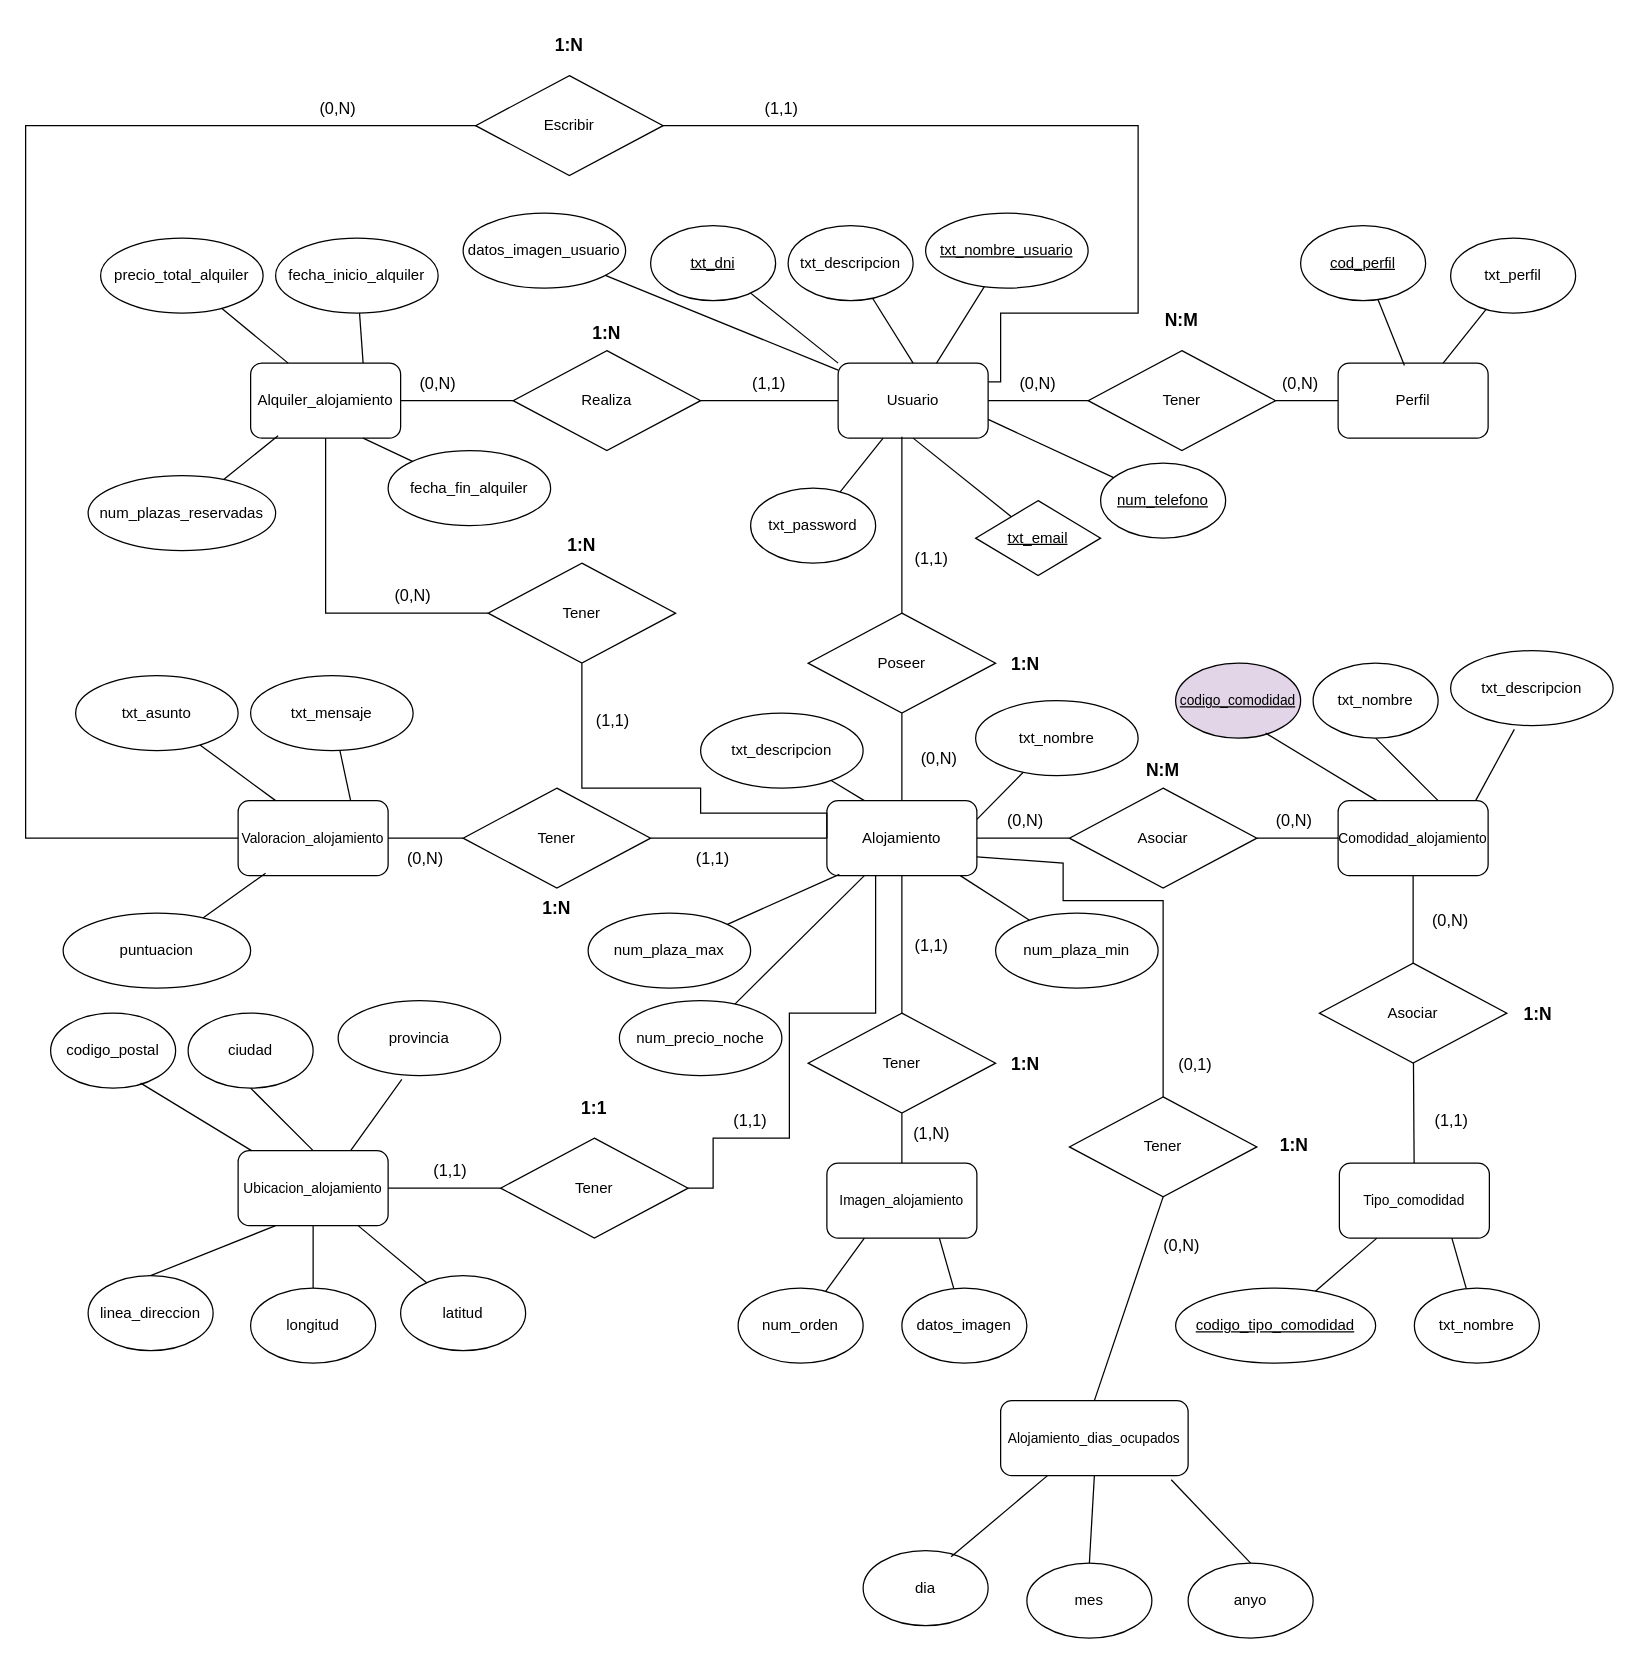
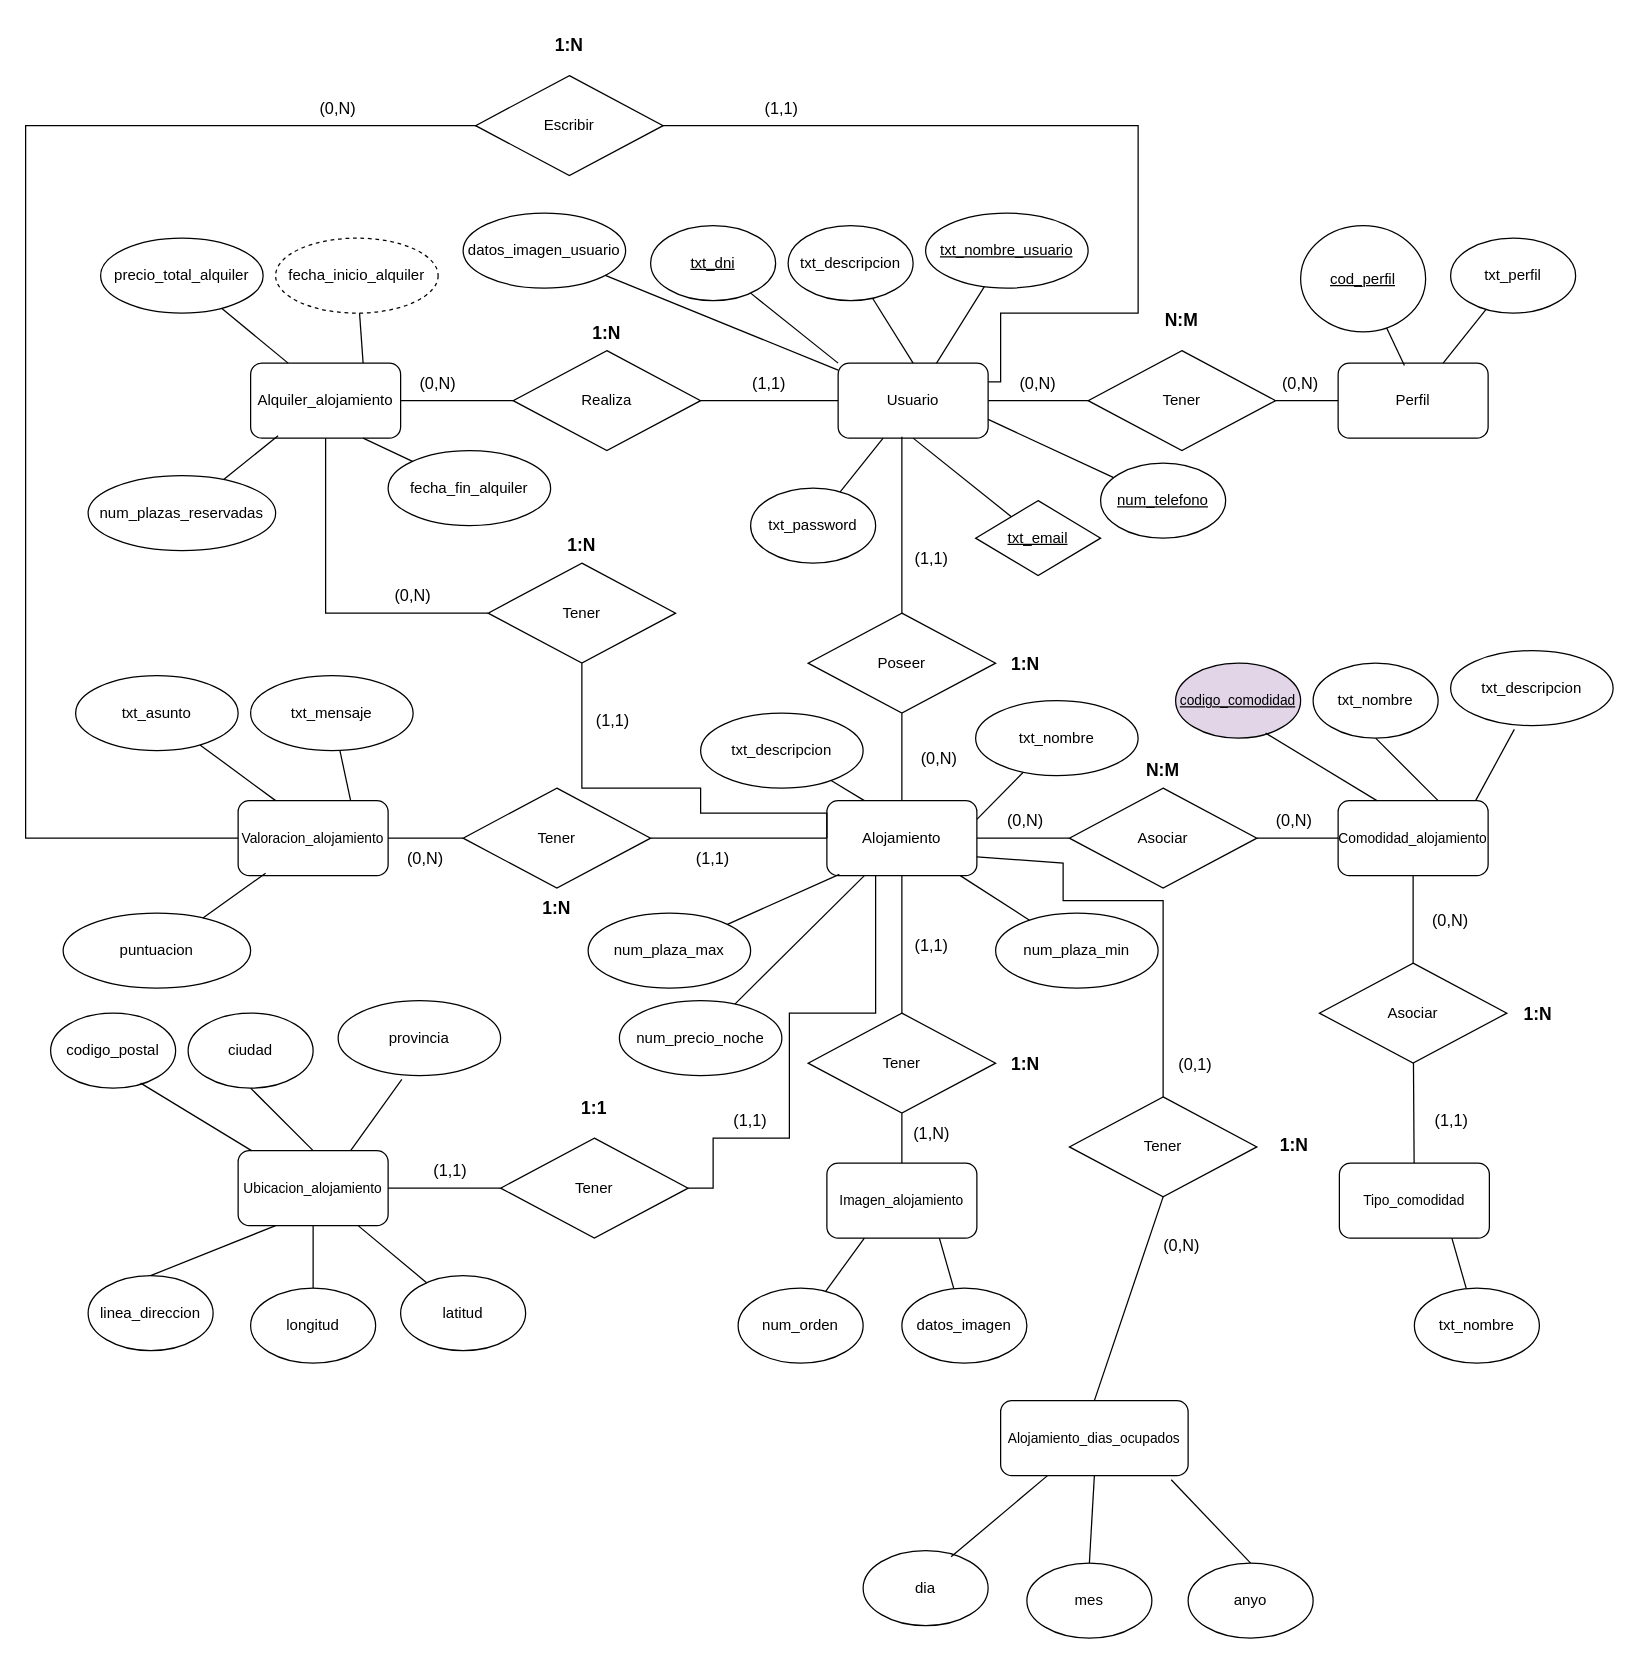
node "cod_perfil": size 125x75 -> 125x106
node "fecha_inicio_alquiler": style solid -> dashed
edge "Tipo_comodidad" -- "codigo_tipo_comodidad": removed
node "codigo_tipo_comodidad": removed
